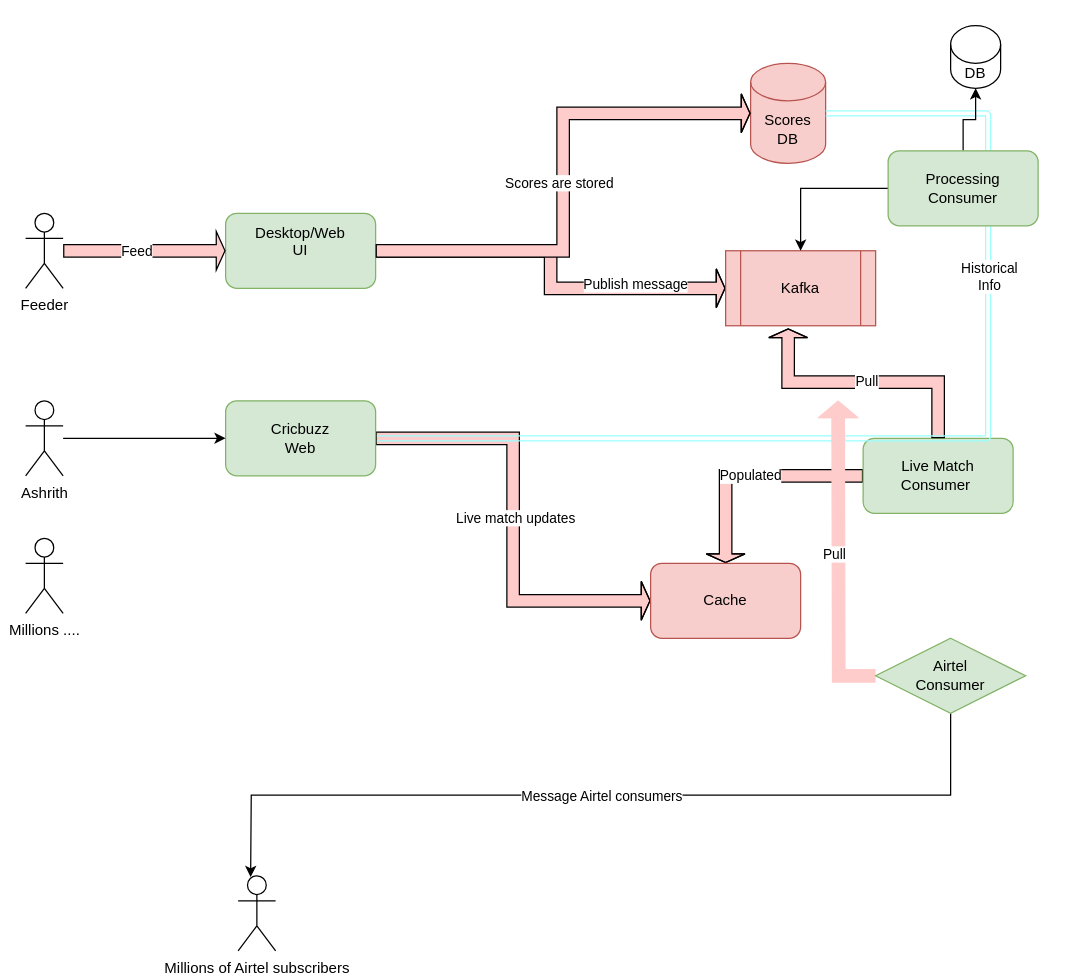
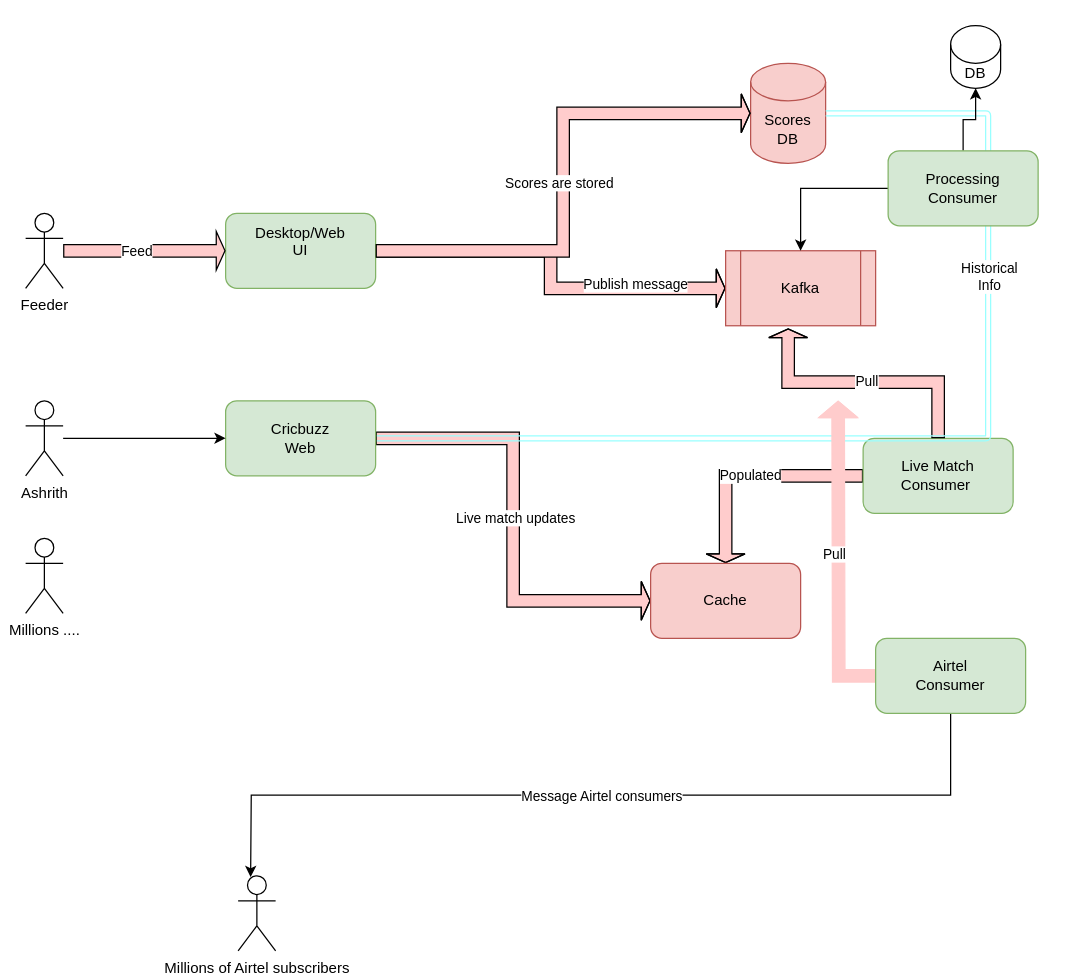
node "Airtel Consumer": shape diamond -> rounded rectangle
